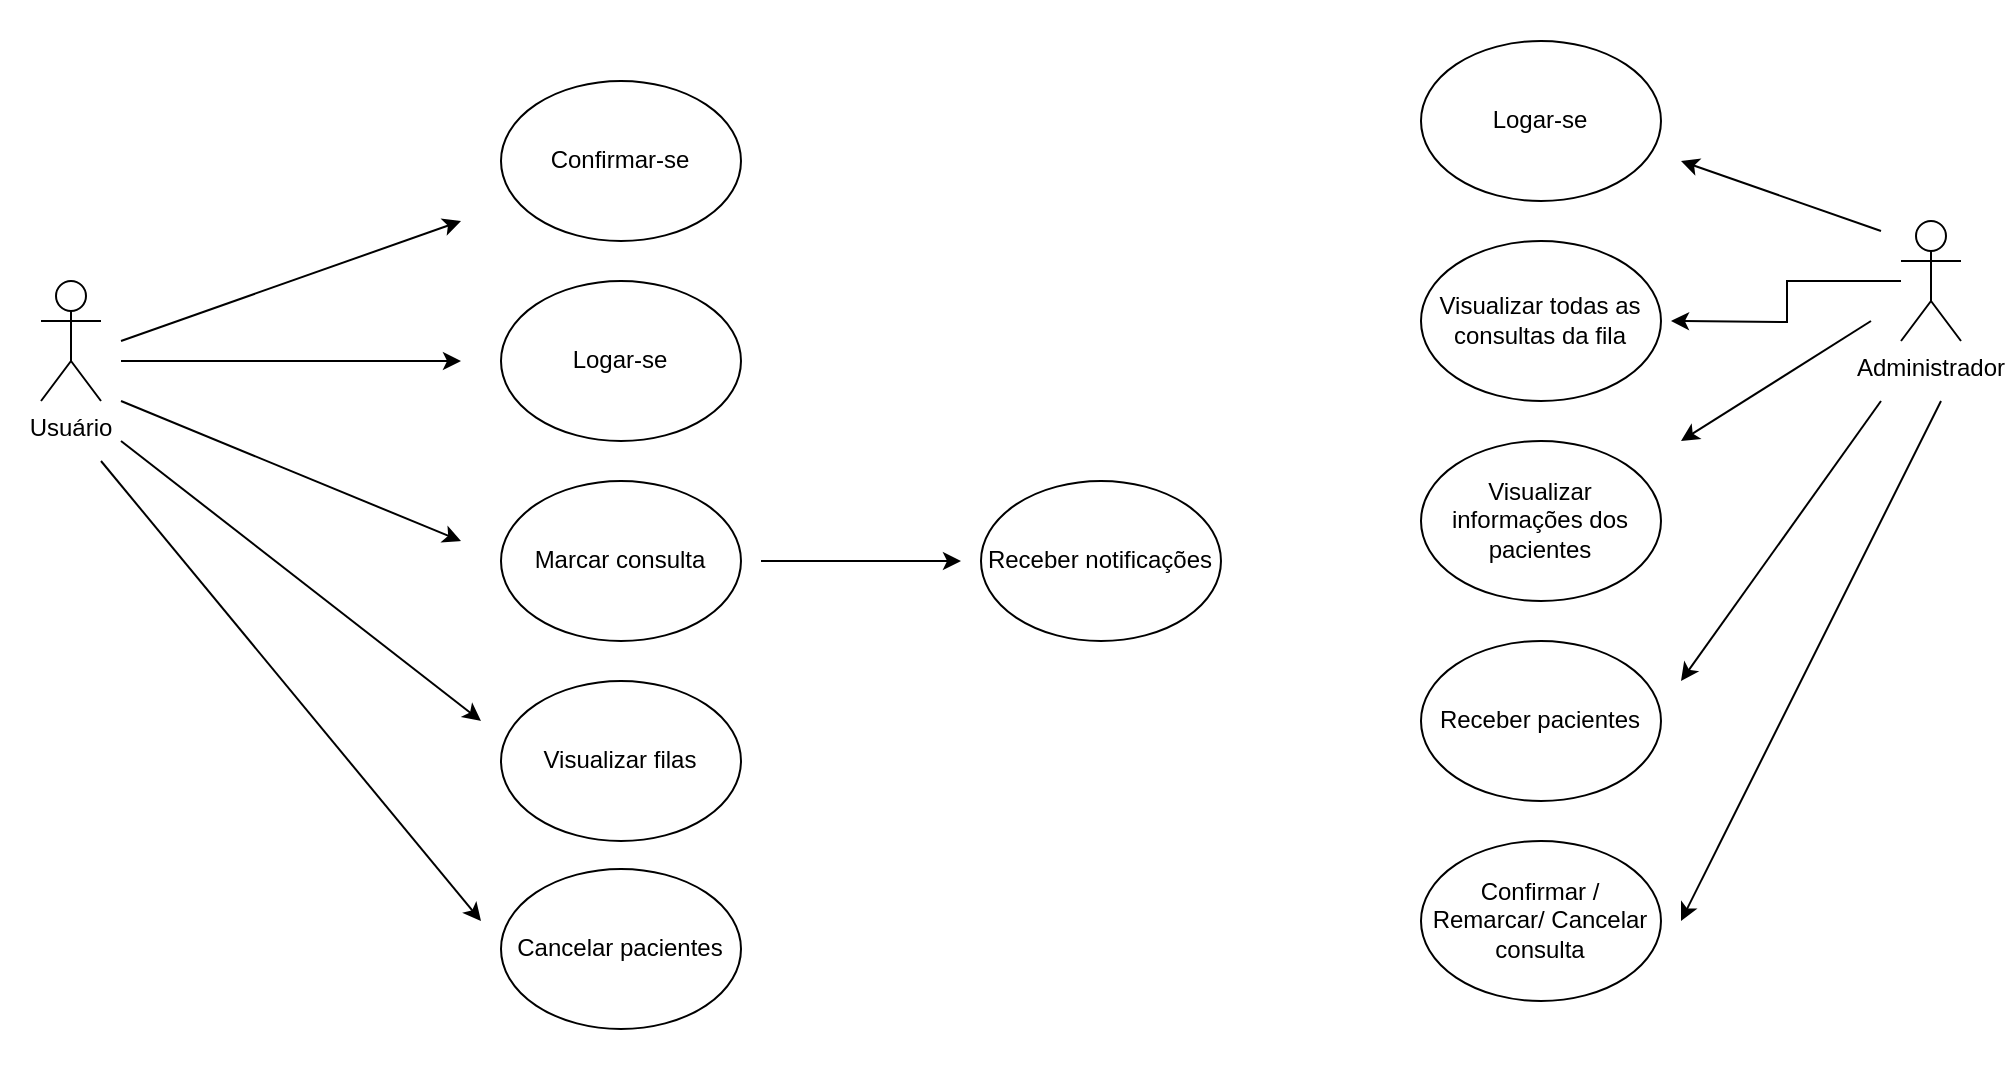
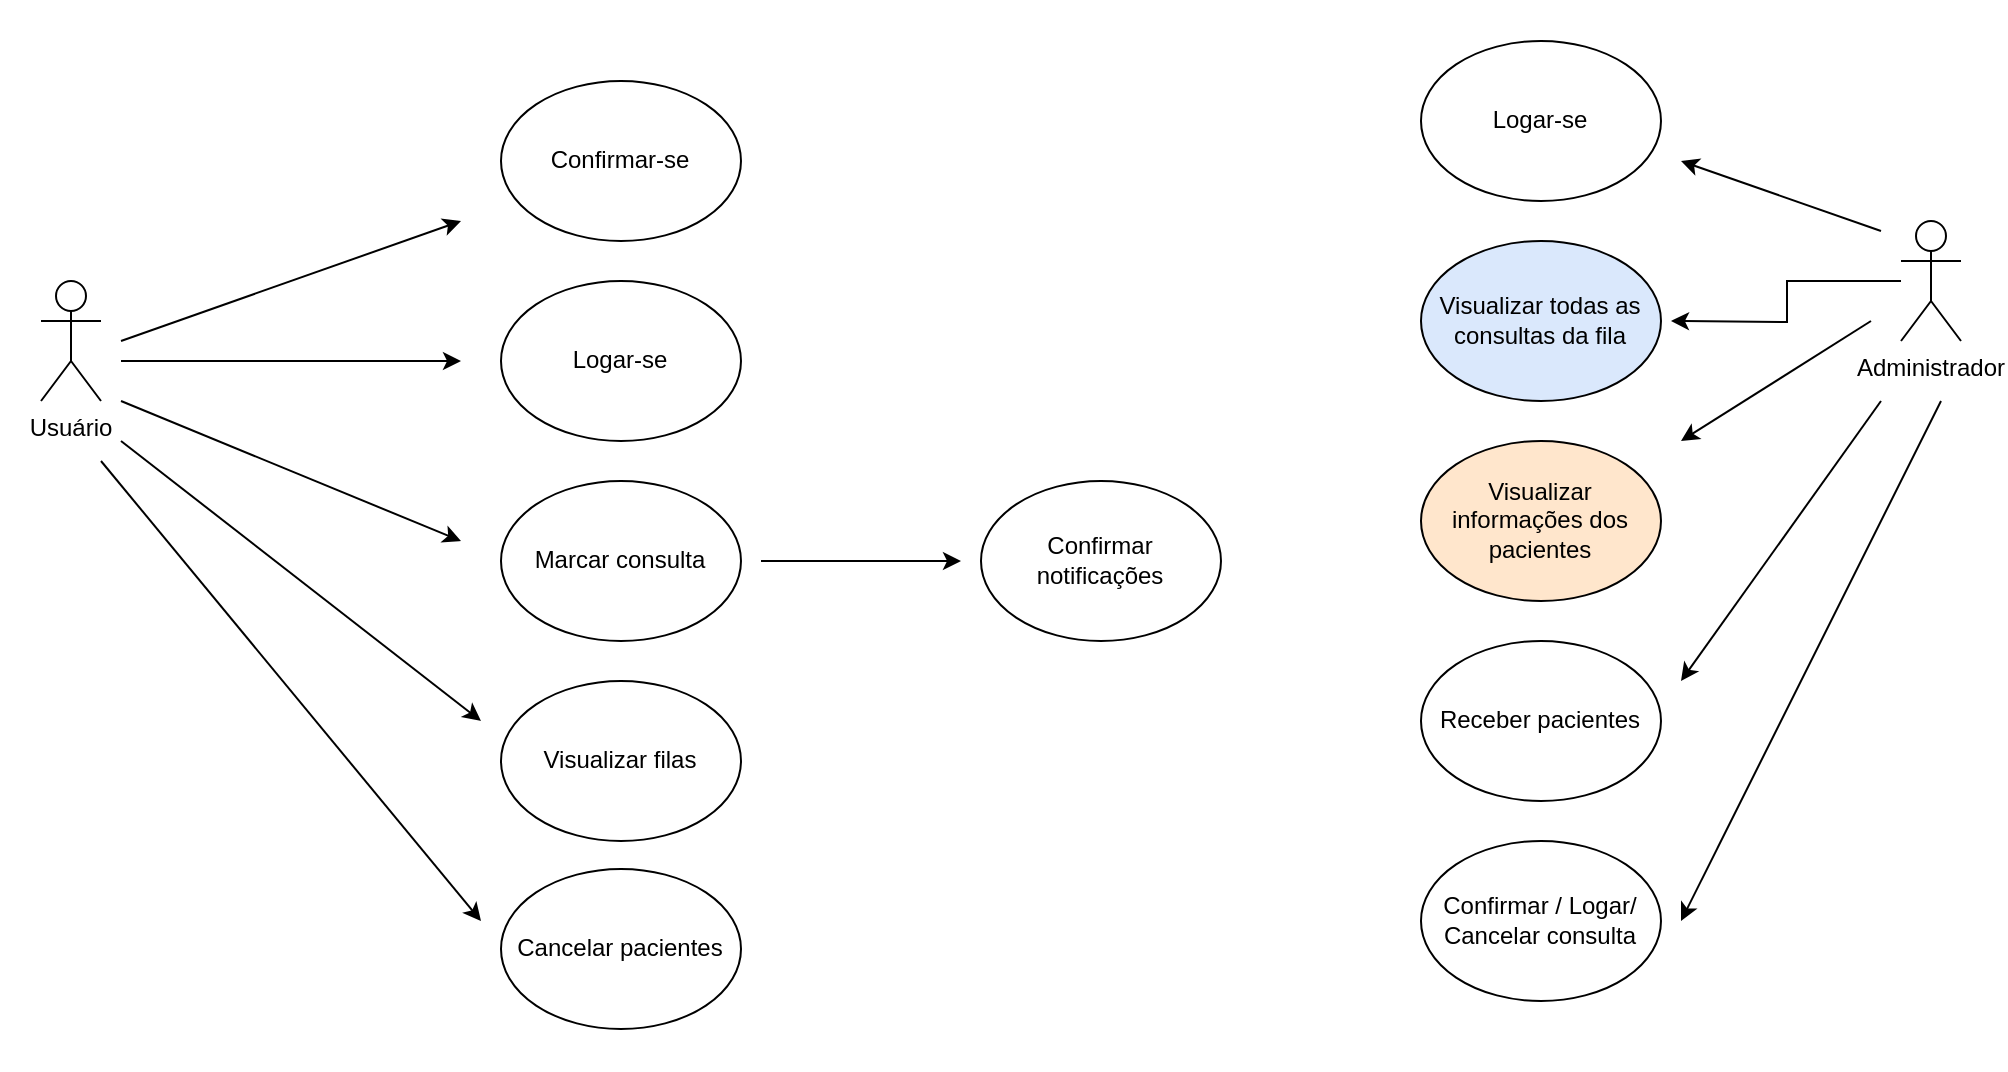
node "Visualizar todas as consultas da fila": fillcolor #ffffff -> #dae8fc
node "Visualizar informações dos pacientes": fillcolor #ffffff -> #ffe6cc
node "Receber notificações": label "Receber notificações" -> "Confirmar notificações"
node "Confirmar / Remarcar/ Cancelar consulta": label "Confirmar / Remarcar/ Cancelar consulta" -> "Confirmar / Logar/ Cancelar consulta"
